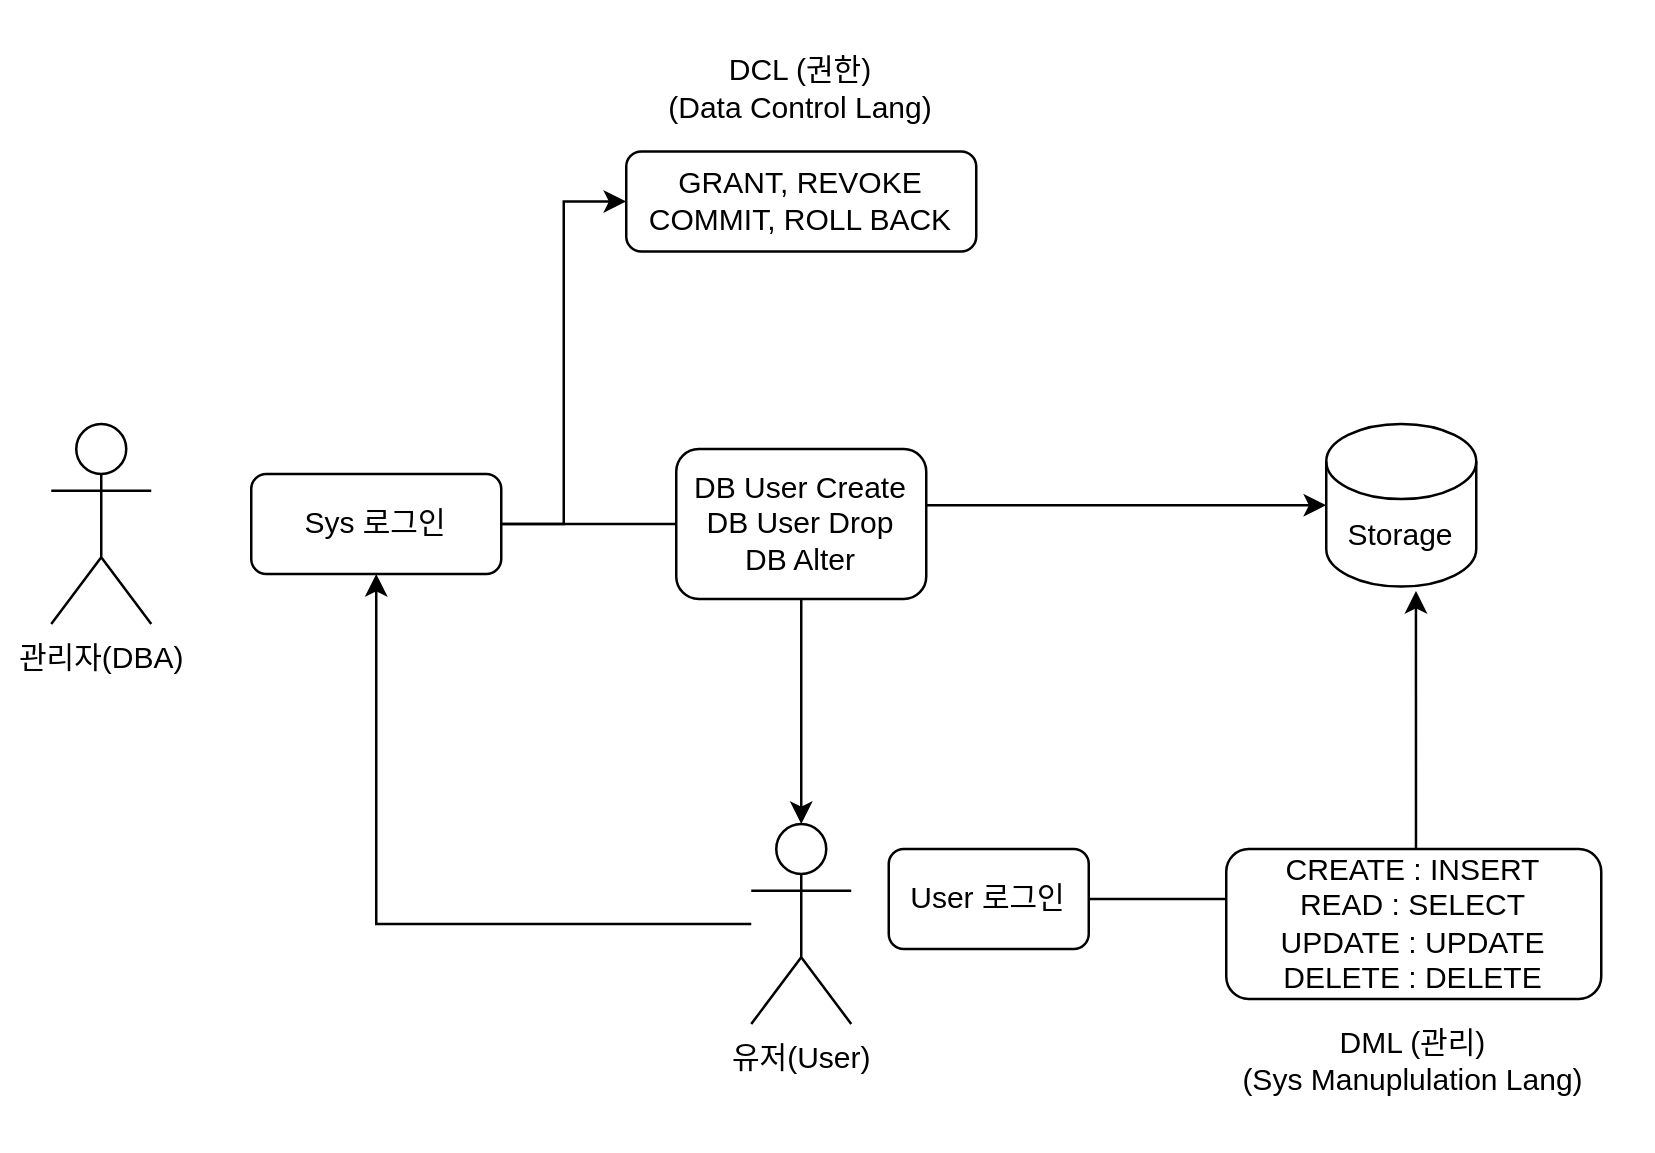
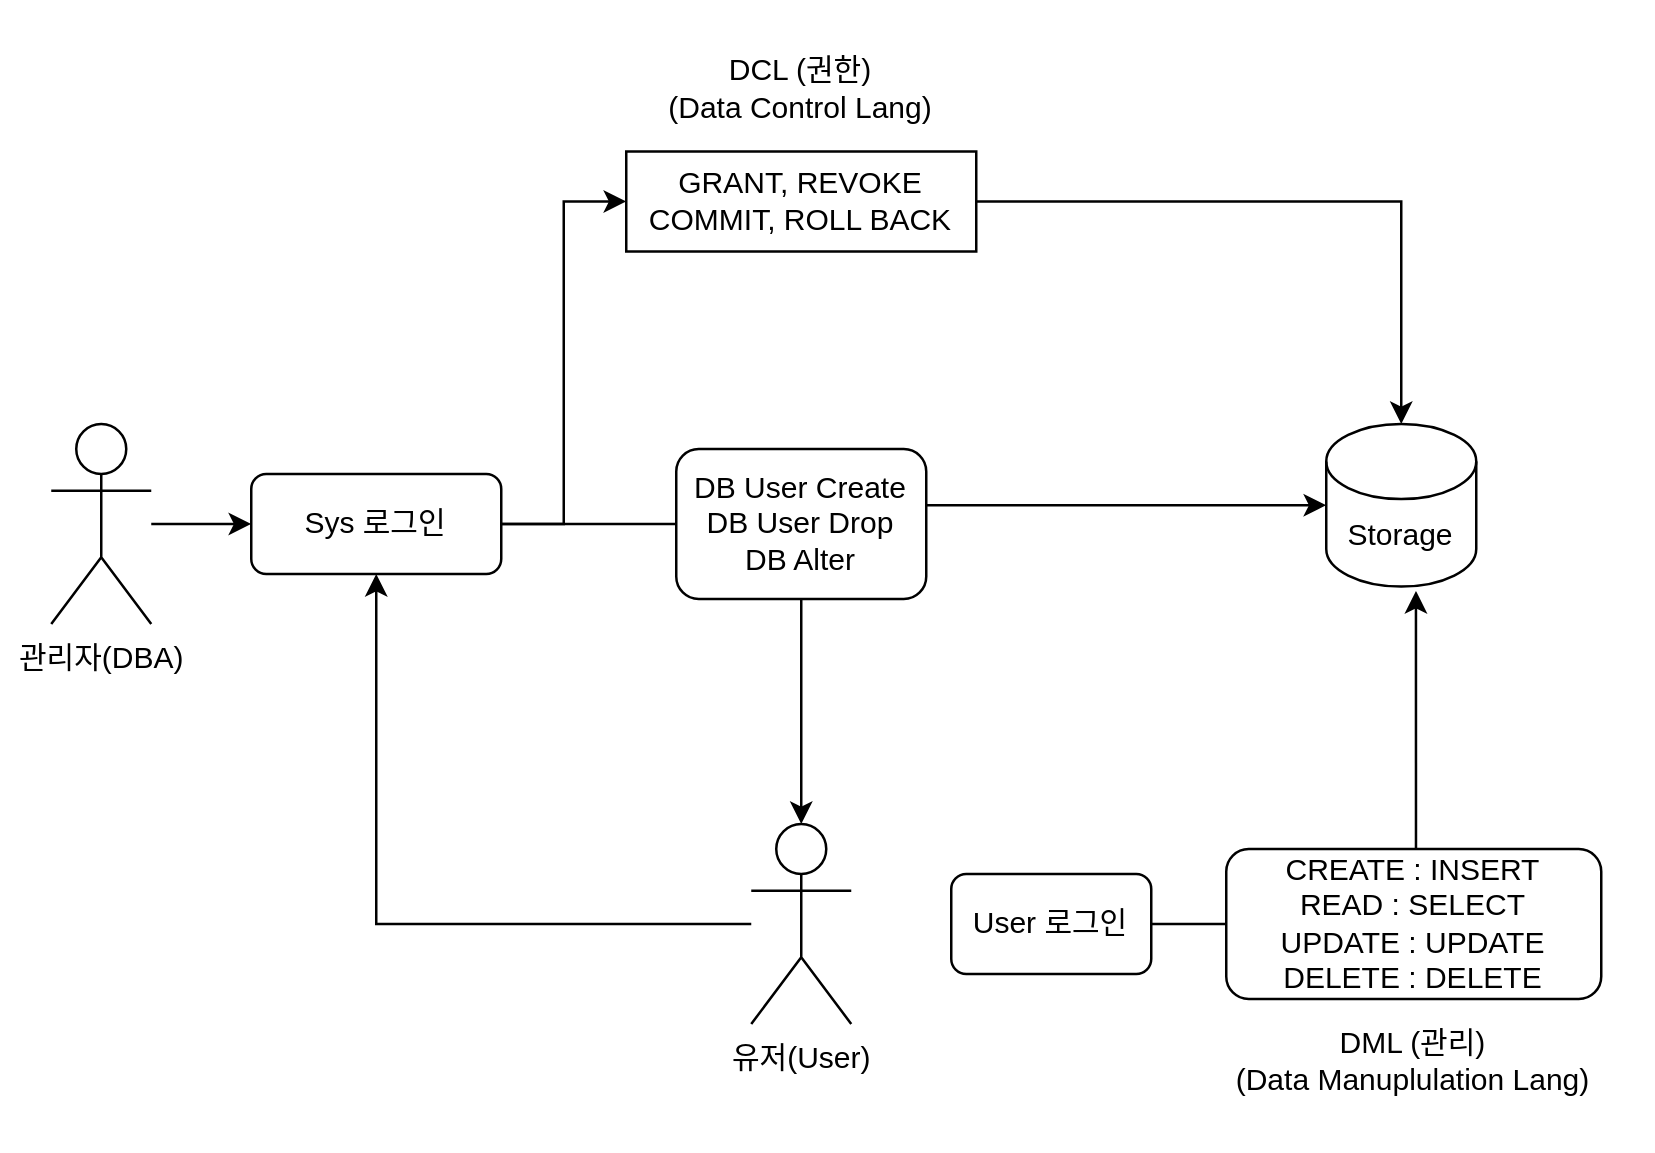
node "GRANT, REVOKE COMMIT, ROLL BACK": shape rounded rectangle -> rectangle
edge "GRANT, REVOKE COMMIT, ROLL BACK" -> "Storage": added
edge "관리자(DBA)" -> "Sys 로그인": added
node "User 로그인": moved (989, 899) -> (1051, 924)
node "DML (관리) (Sys Manuplulation Lang)": label "DML (관리) (Sys Manuplulation Lang)" -> "DML (관리) (Data Manuplulation Lang)"
